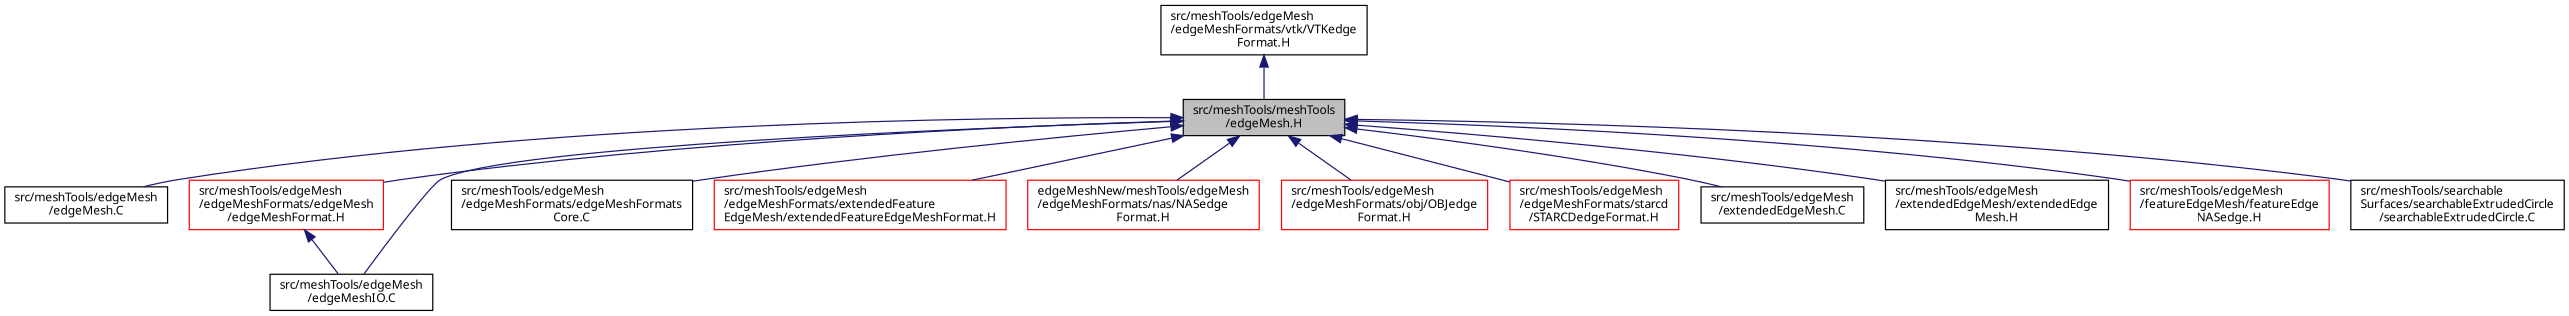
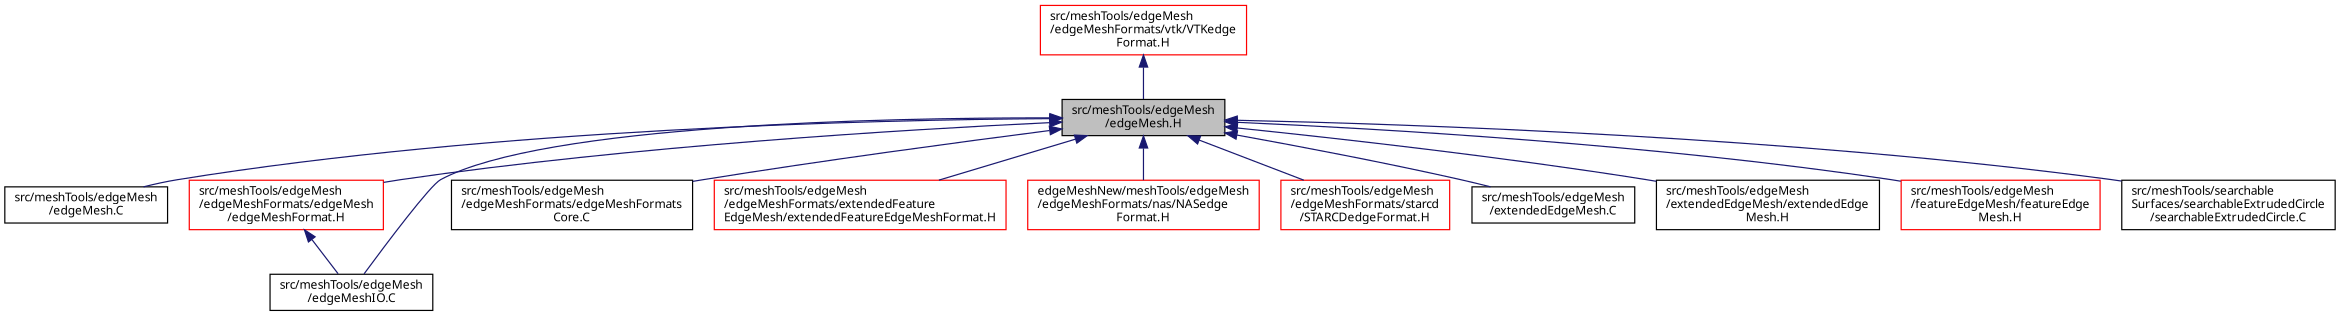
node "src/meshTools/edgeMesh /edgeMeshFormats/vtk/VTKedge Format.H": color black -> red
node "src/meshTools/meshTools /edgeMesh.H": label "src/meshTools/meshTools /edgeMesh.H" -> "src/meshTools/edgeMesh /edgeMesh.H"
node "src/meshTools/edgeMesh /edgeMeshFormats/obj/OBJedge Format.H": removed
node "src/meshTools/edgeMesh /featureEdgeMesh/featureEdge NASedge.H": label "src/meshTools/edgeMesh /featureEdgeMesh/featureEdge NASedge.H" -> "src/meshTools/edgeMesh /featureEdgeMesh/featureEdge Mesh.H"
